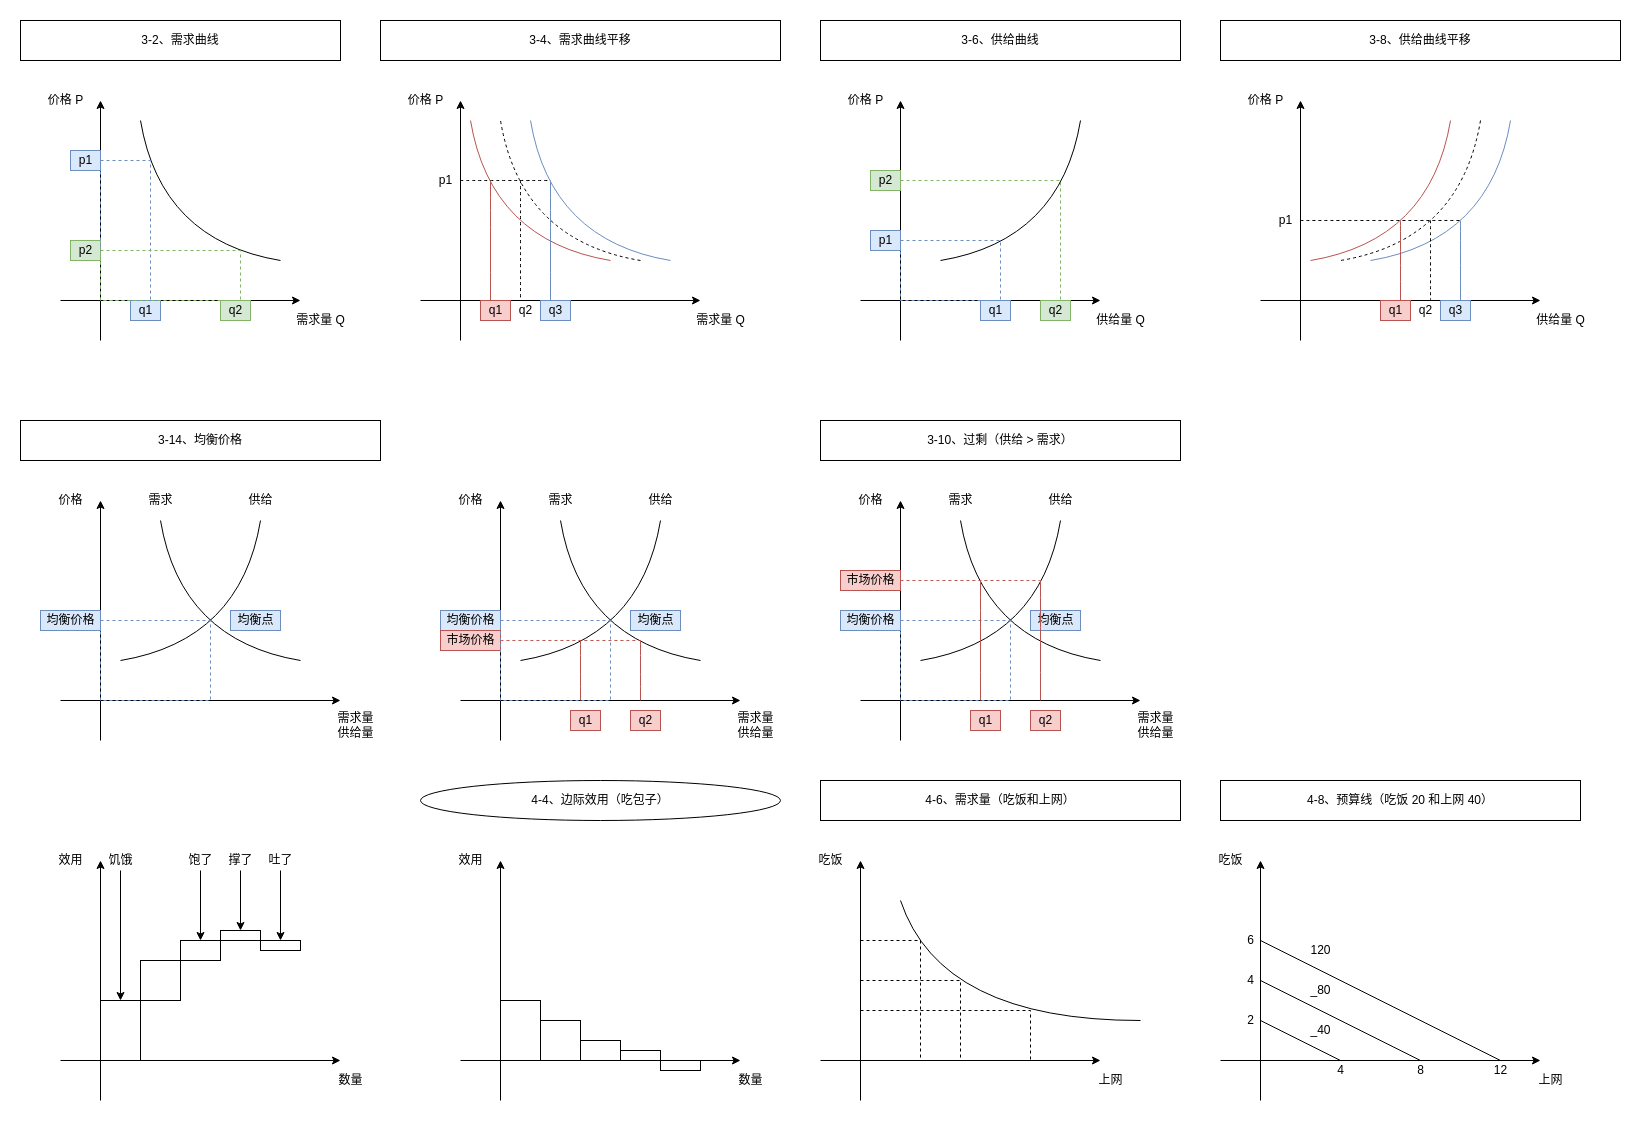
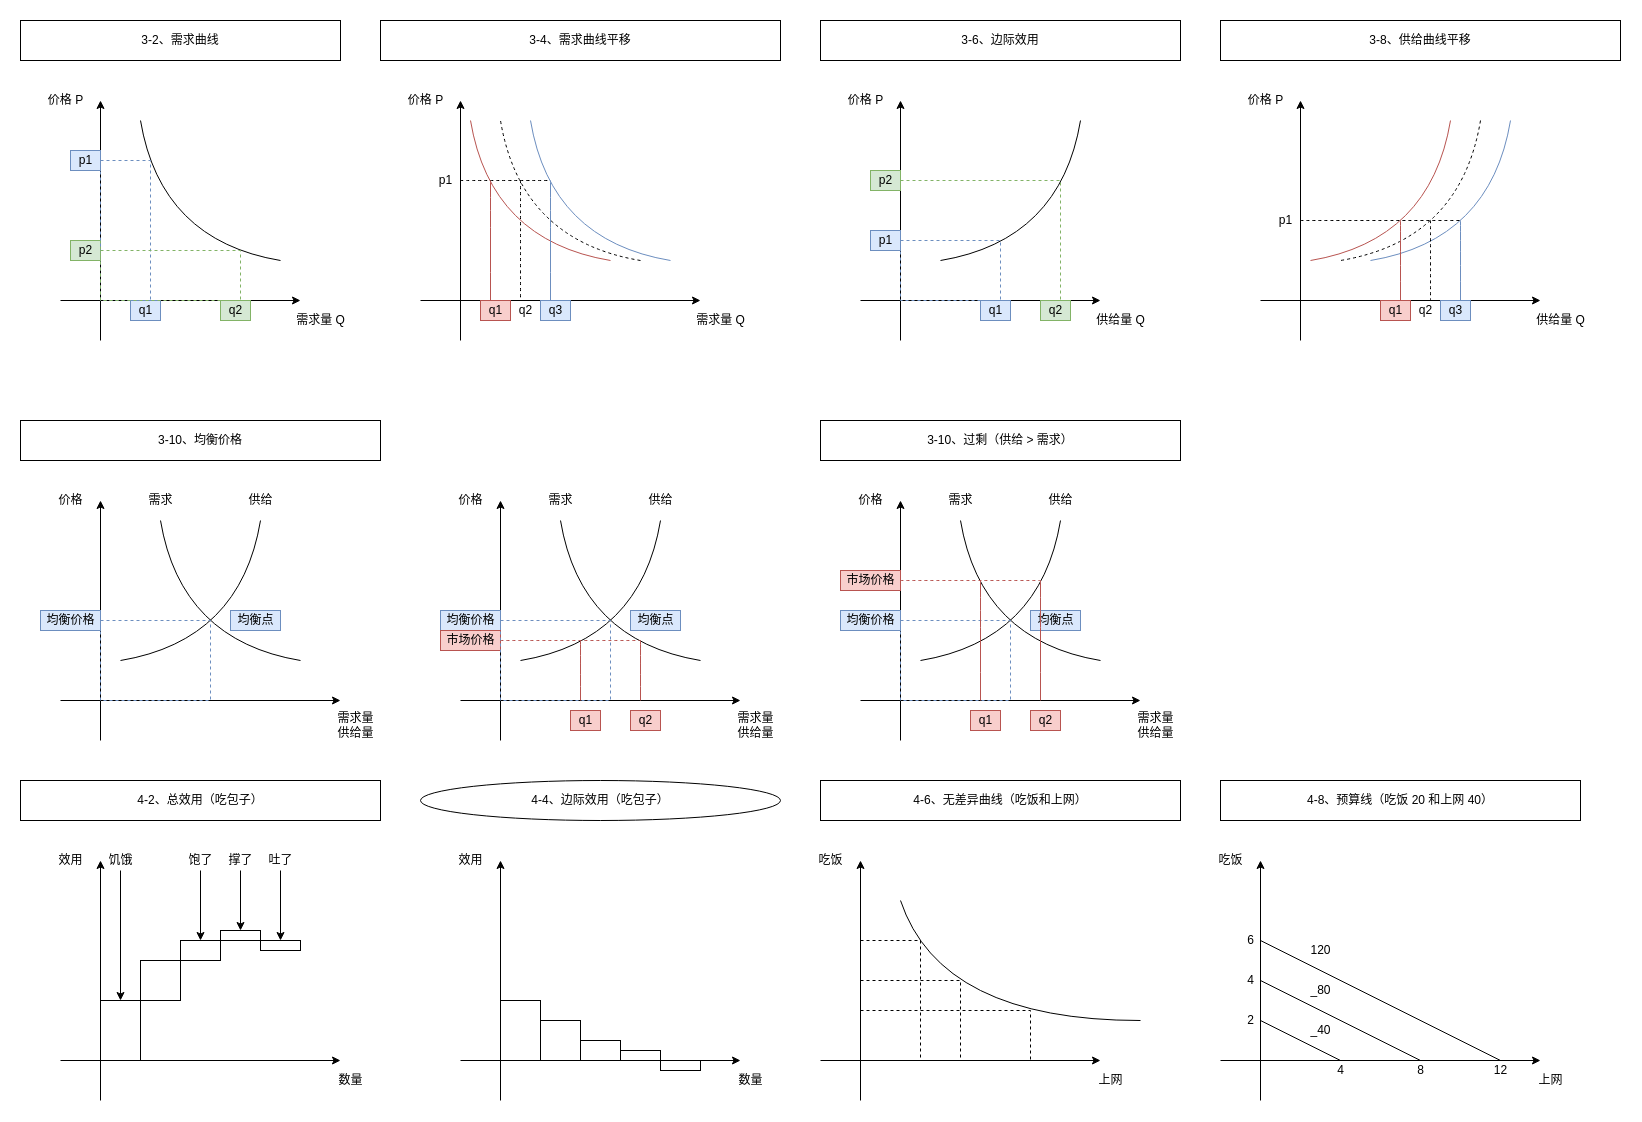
node "3-6、供给曲线": label "3-6、供给曲线" -> "3-6、边际效用"
node "3-14、均衡价格": label "3-14、均衡价格" -> "3-10、均衡价格"
node "4-2、总效用（吃包子）": added
node "4-6、需求量（吃饭和上网）": label "4-6、需求量（吃饭和上网）" -> "4-6、无差异曲线（吃饭和上网）"
